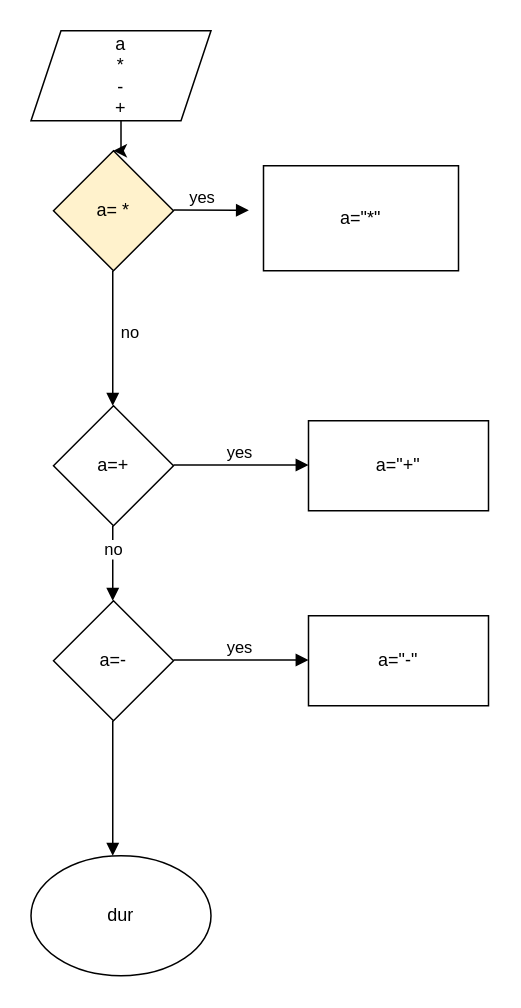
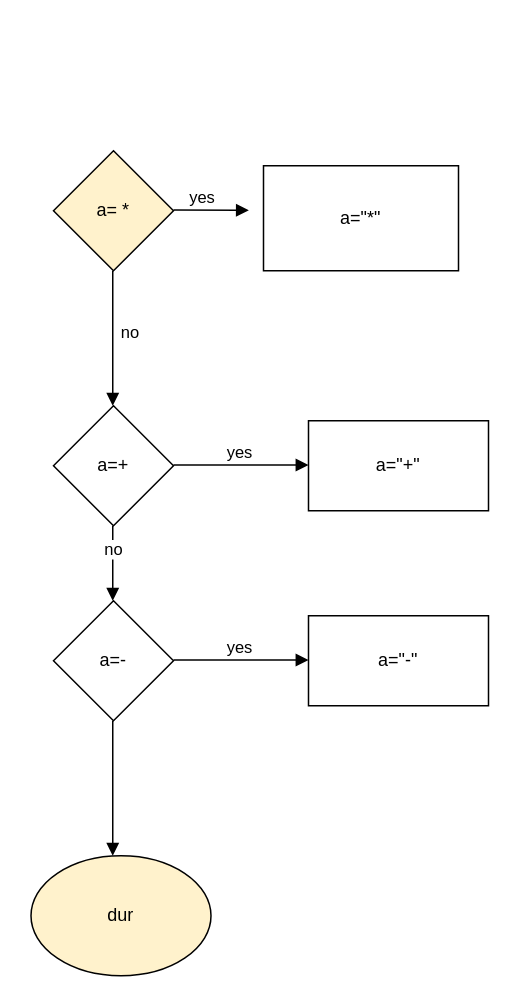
node "a * - +": removed
edge "a * - +" -> "a= *": removed
node "dur": fillcolor #ffffff -> #fff2cc
